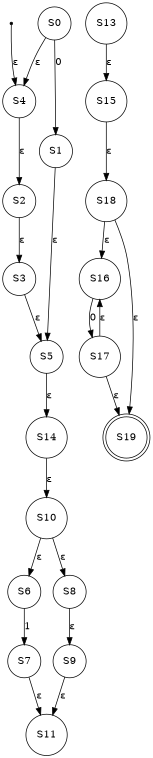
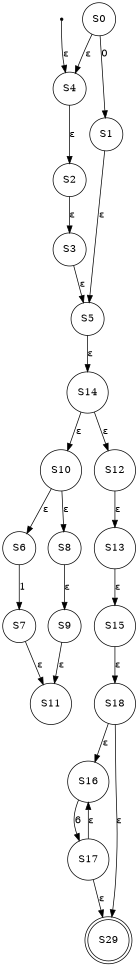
edge "S16" -> "S17": label "0" -> "6"
node "S19": label "S19" -> "S29"
node "S12": added
